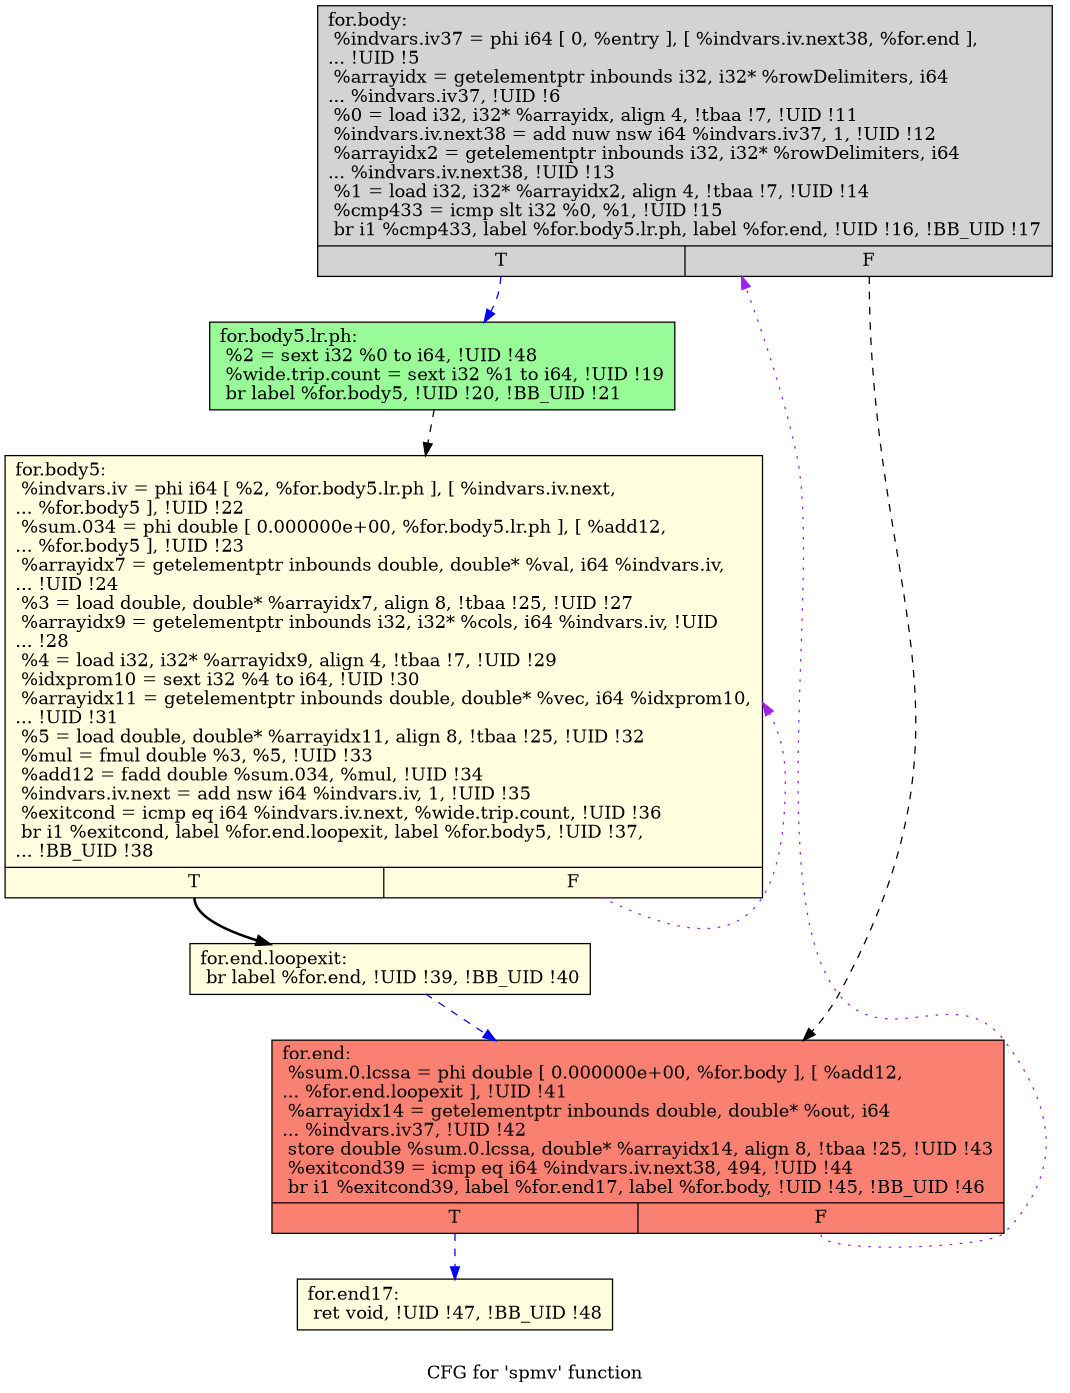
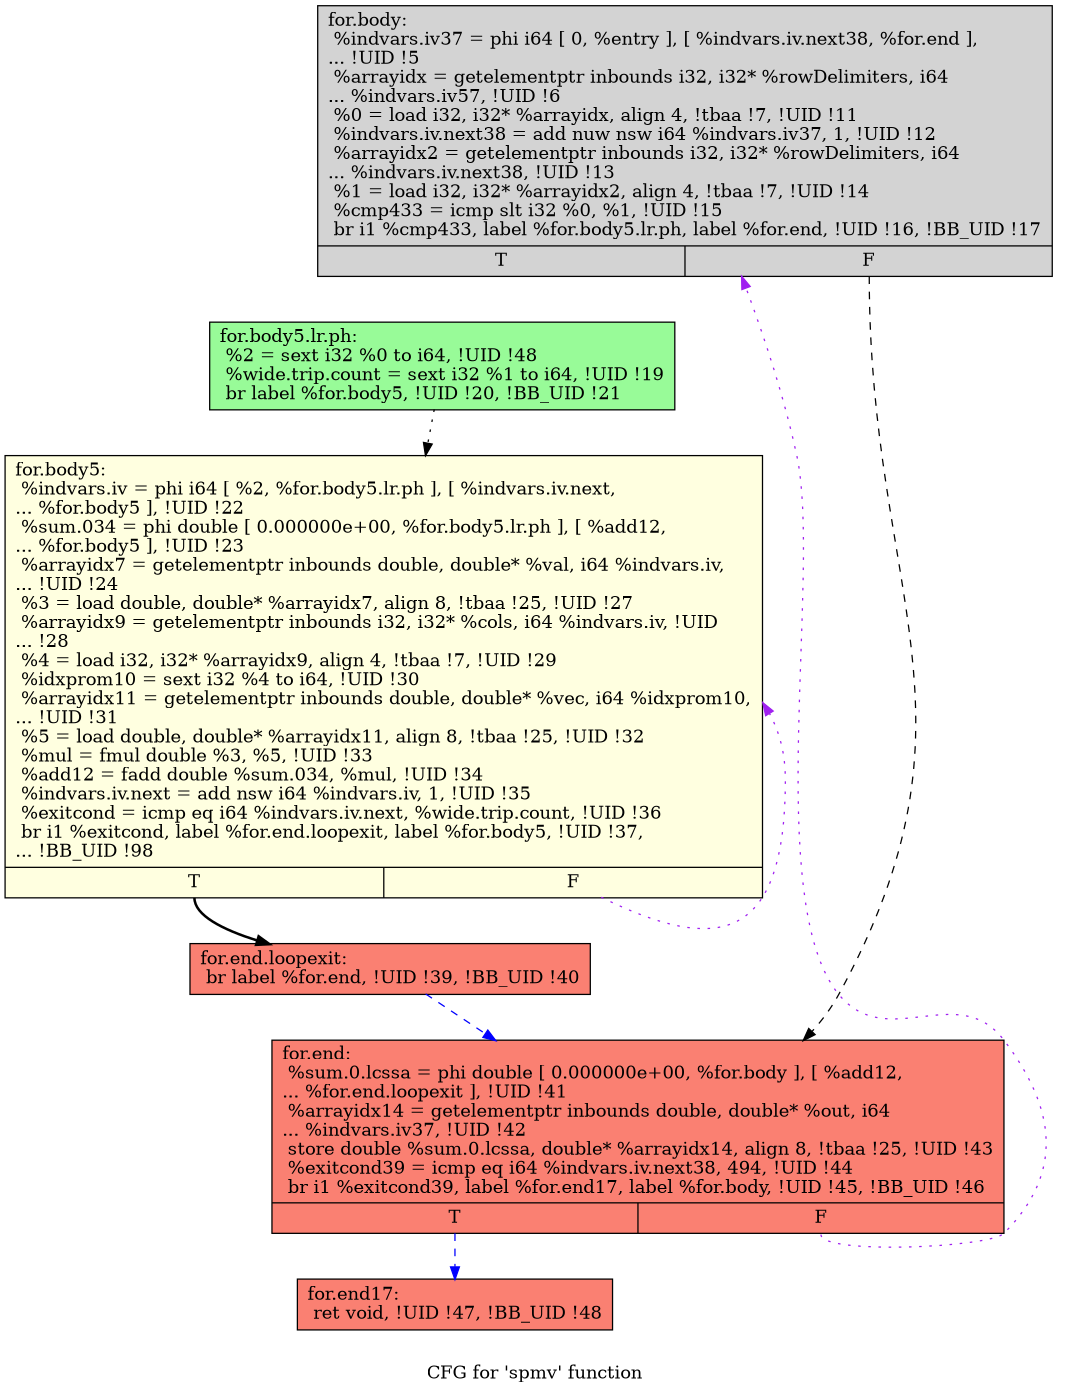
node "for.body:": text "... %indvars.iv37, !UID !6" -> "... %indvars.iv57, !UID !6"
edge "for.body:" -> "for.body5.lr.ph:": removed
edge "for.body5.lr.ph:" -> "for.body5:": style dashed -> dotted
node "for.body5:": text "... !BB_UID !38" -> "... !BB_UID !98"
node "for.end.loopexit:": fillcolor lightyellow -> salmon
node "for.end17:": fillcolor lightyellow -> salmon
